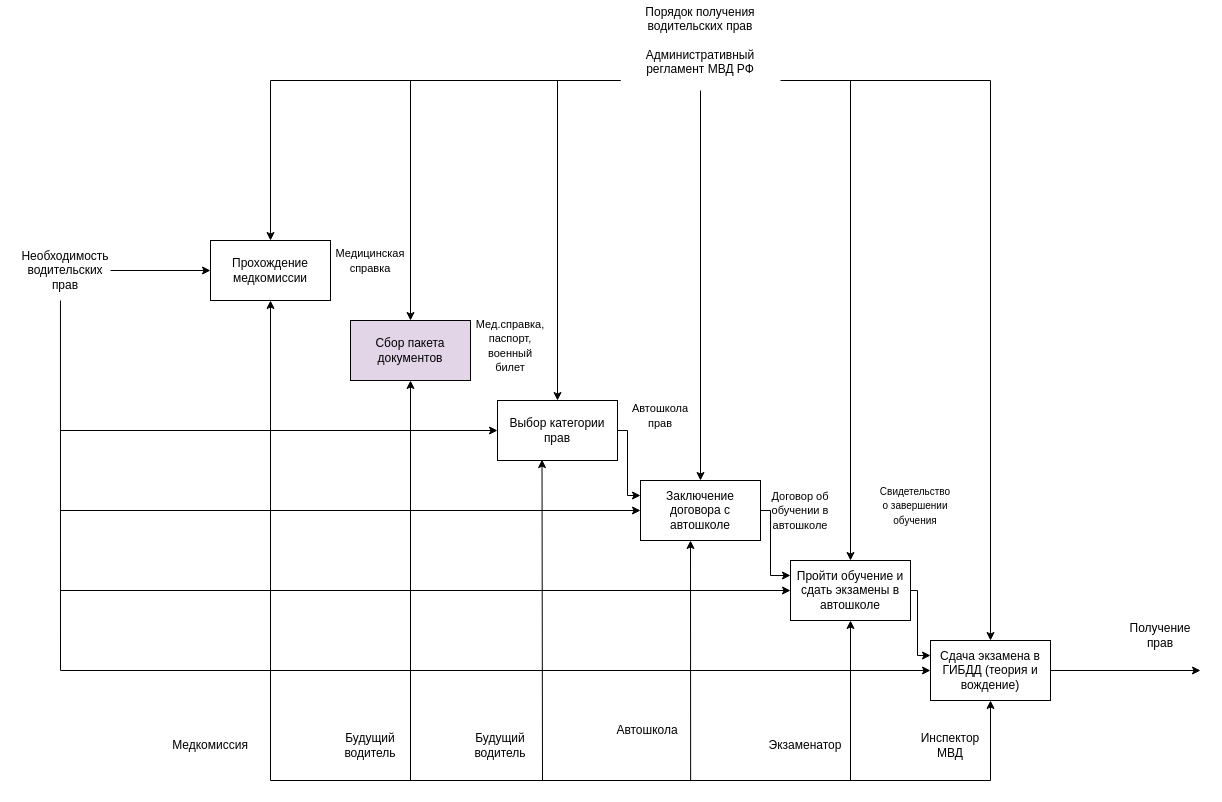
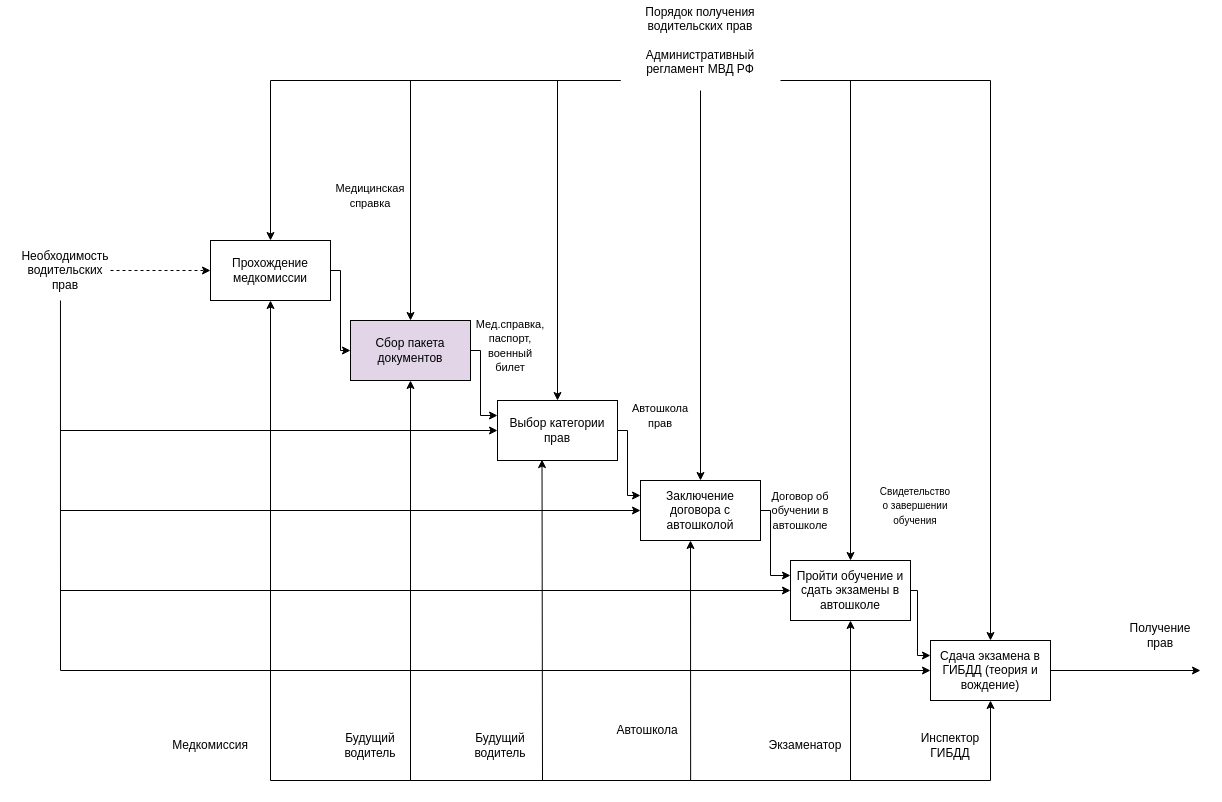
node "Медицинская справка": moved (371, 261) -> (371, 196)
edge "Необходимость водительских прав" -> "Прохождение медкомиссии": style solid -> dashed
edge "Прохождение медкомиссии" -> "Сбор пакета документов": added
edge "Сбор пакета документов" -> "Выбор категории прав": added
node "Заключение договора с автошколе": label "Заключение договора с автошколе" -> "Заключение договора с автошколой"
node "Инспектор МВД": label "Инспектор МВД" -> "Инспектор ГИБДД"
